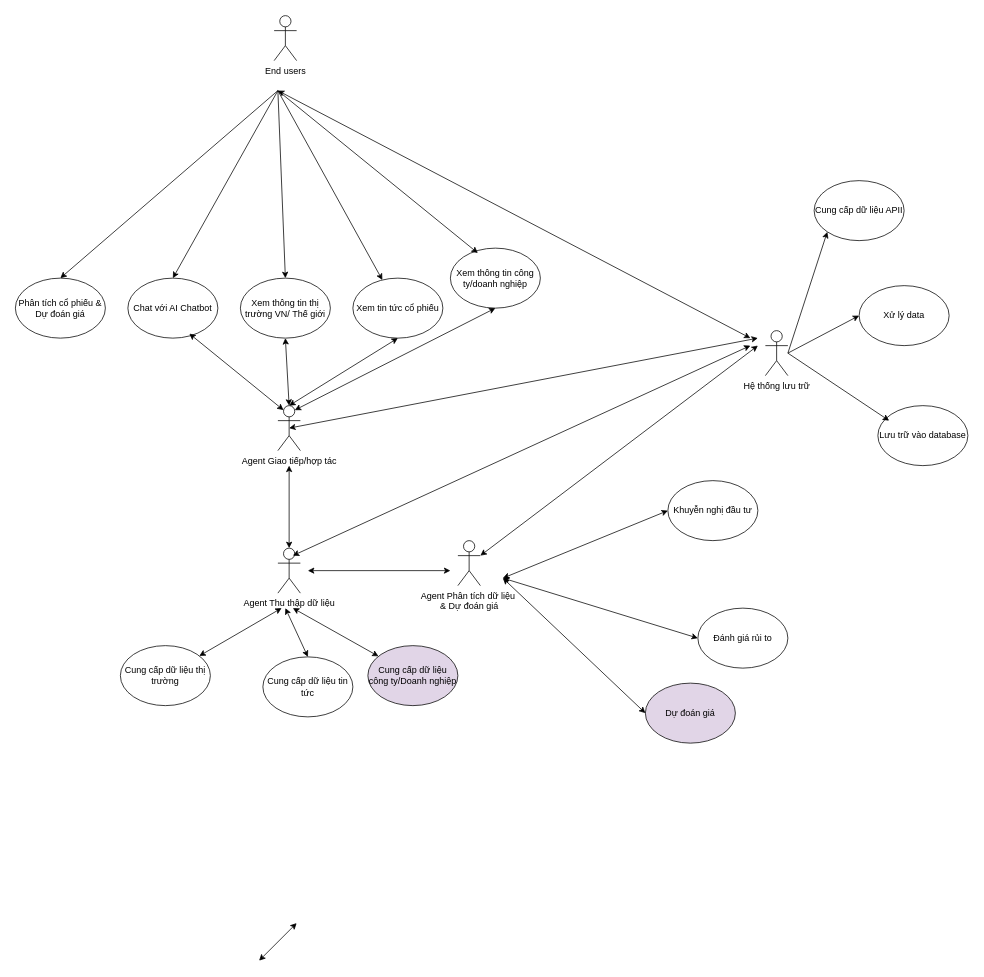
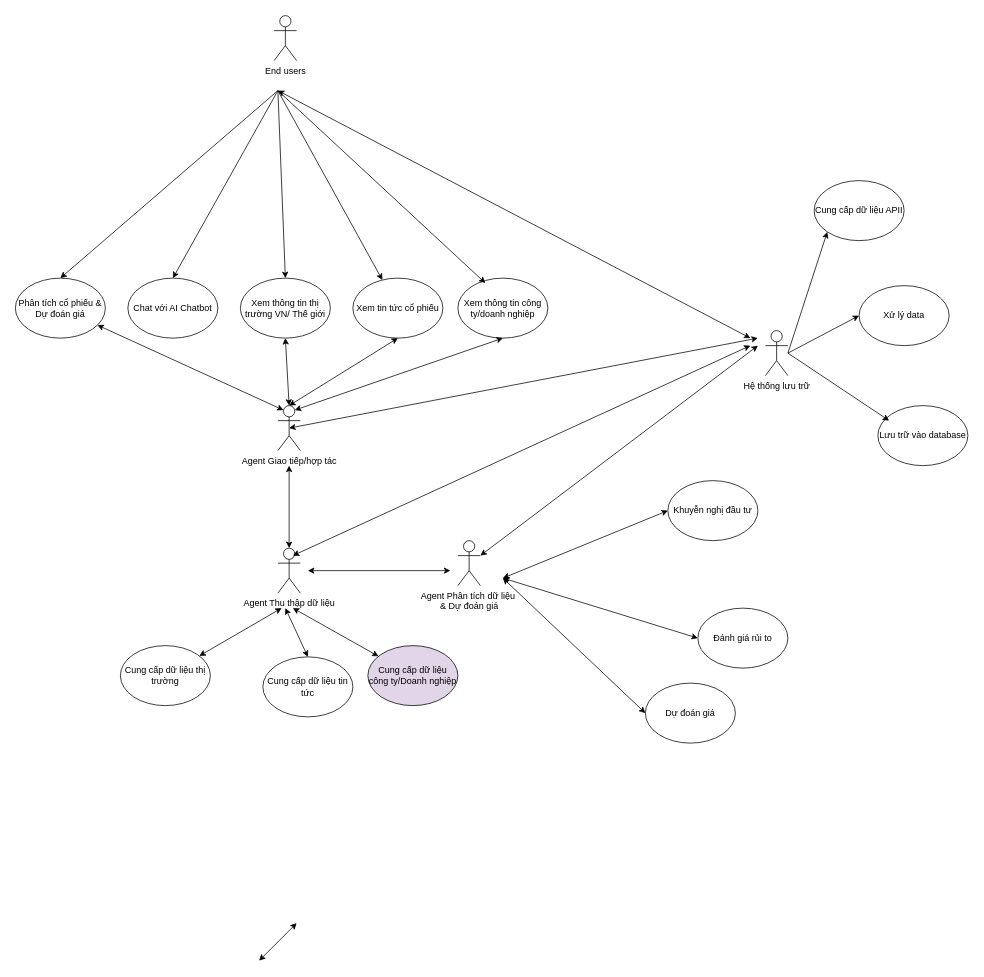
node "Xem thông tin công ty/doanh nghiệp": moved (495, 278) -> (503, 308)
edge "Chat với AI Chatbot" -- "Agent Giao tiếp/hợp tác": now "Phân tích cổ phiếu & Dự đoán giá" -- "Agent Giao tiếp/hợp tác"
node "Dự đoán giá": fillcolor #e1d5e7 -> #ffffff
